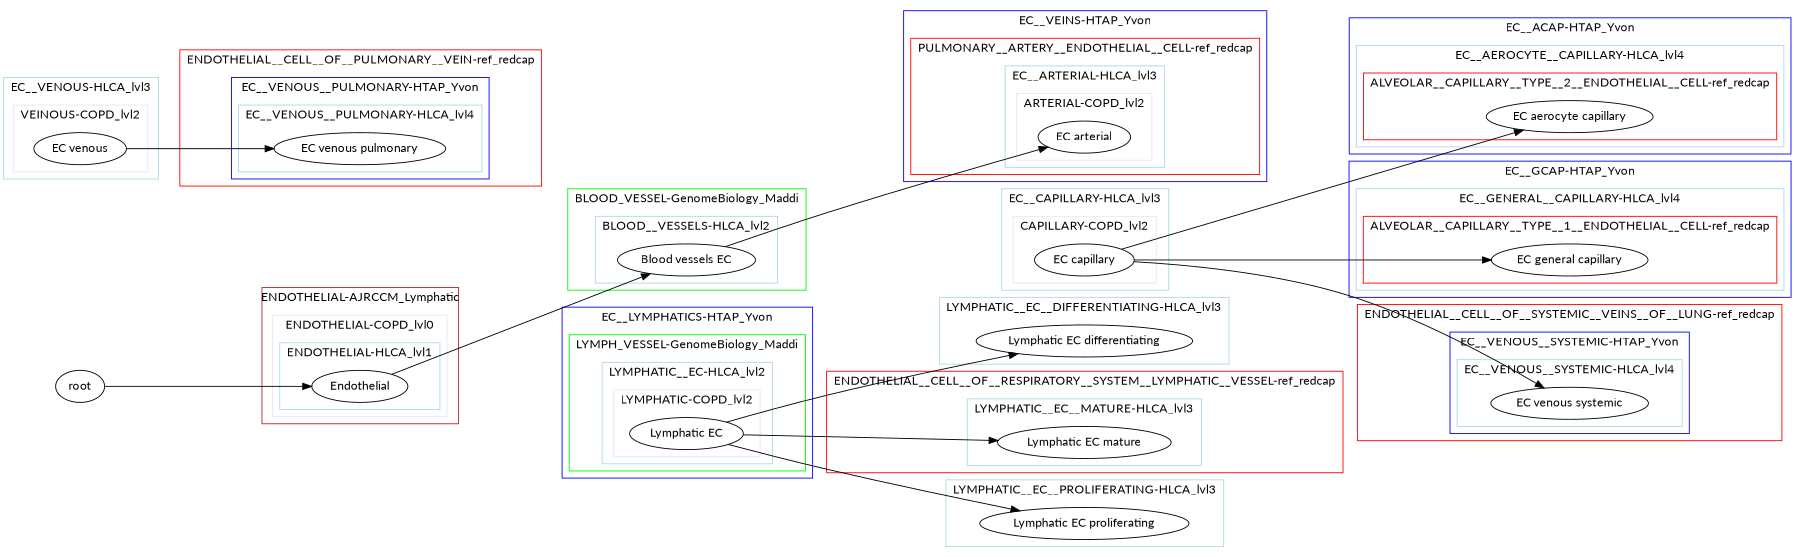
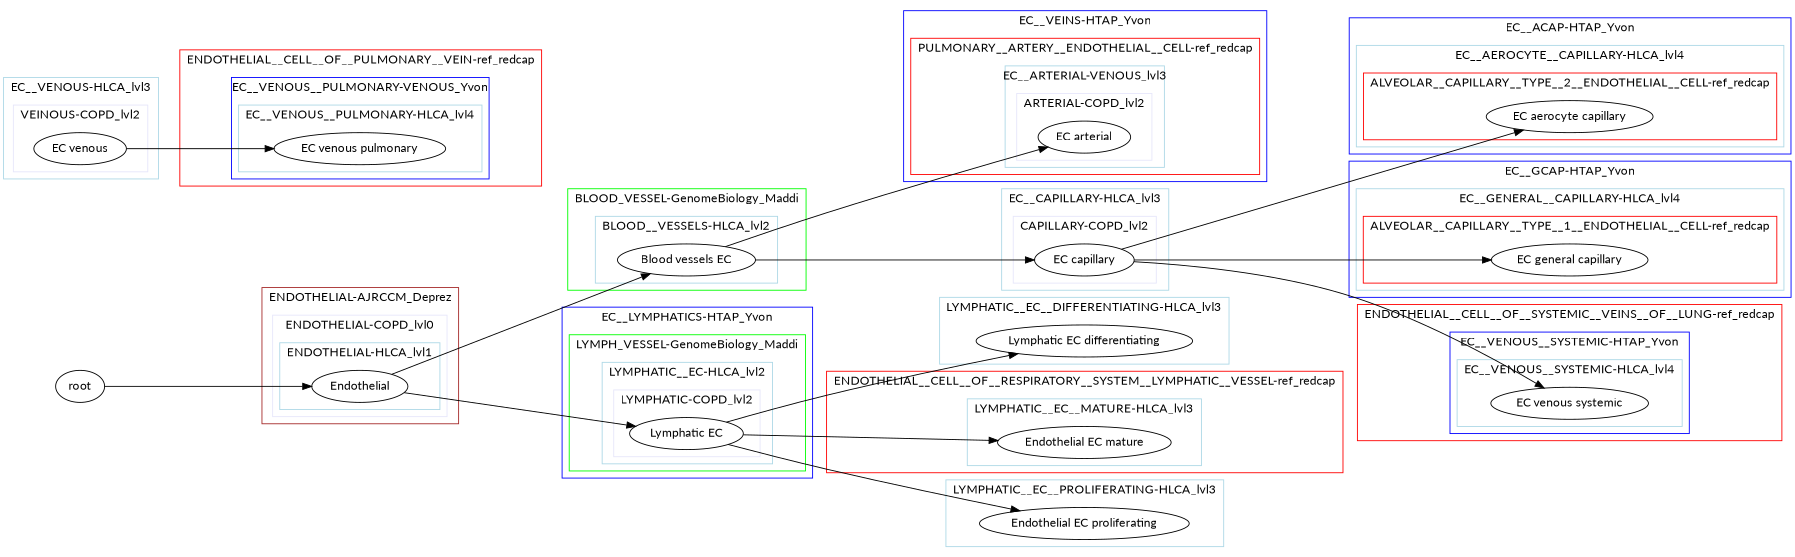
cluster "EC__ARTERIAL-HLCA_lvl3": label "EC__ARTERIAL-HLCA_lvl3" -> "EC__ARTERIAL-VENOUS_lvl3"
cluster "EC__VENOUS__PULMONARY-HTAP_Yvon": label "EC__VENOUS__PULMONARY-HTAP_Yvon" -> "EC__VENOUS__PULMONARY-VENOUS_Yvon"
edge "Blood vessels EC" -> "EC capillary": added
cluster "ENDOTHELIAL-AJRCCM_Lymphatic": label "ENDOTHELIAL-AJRCCM_Lymphatic" -> "ENDOTHELIAL-AJRCCM_Deprez"
edge "Endothelial" -> "Lymphatic EC": added
node "Lymphatic EC mature": label "Lymphatic EC mature" -> "Endothelial EC mature"
node "Lymphatic EC proliferating": label "Lymphatic EC proliferating" -> "Endothelial EC proliferating"
